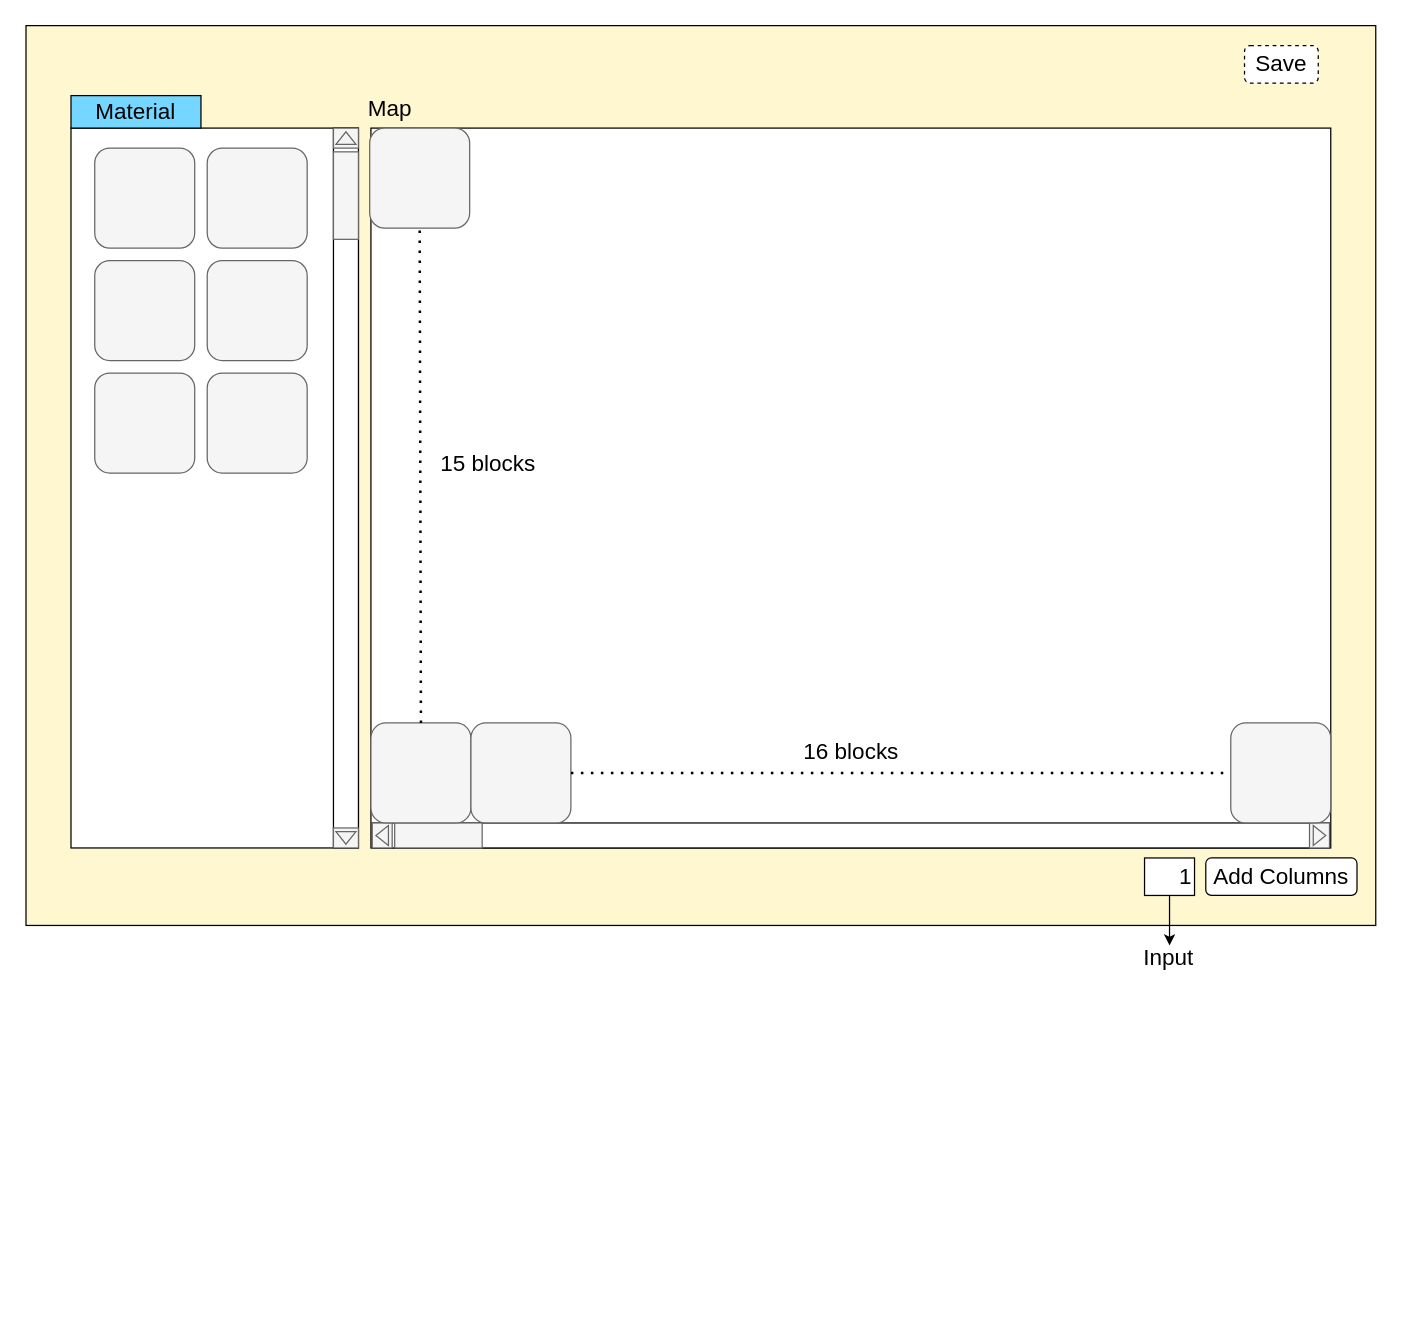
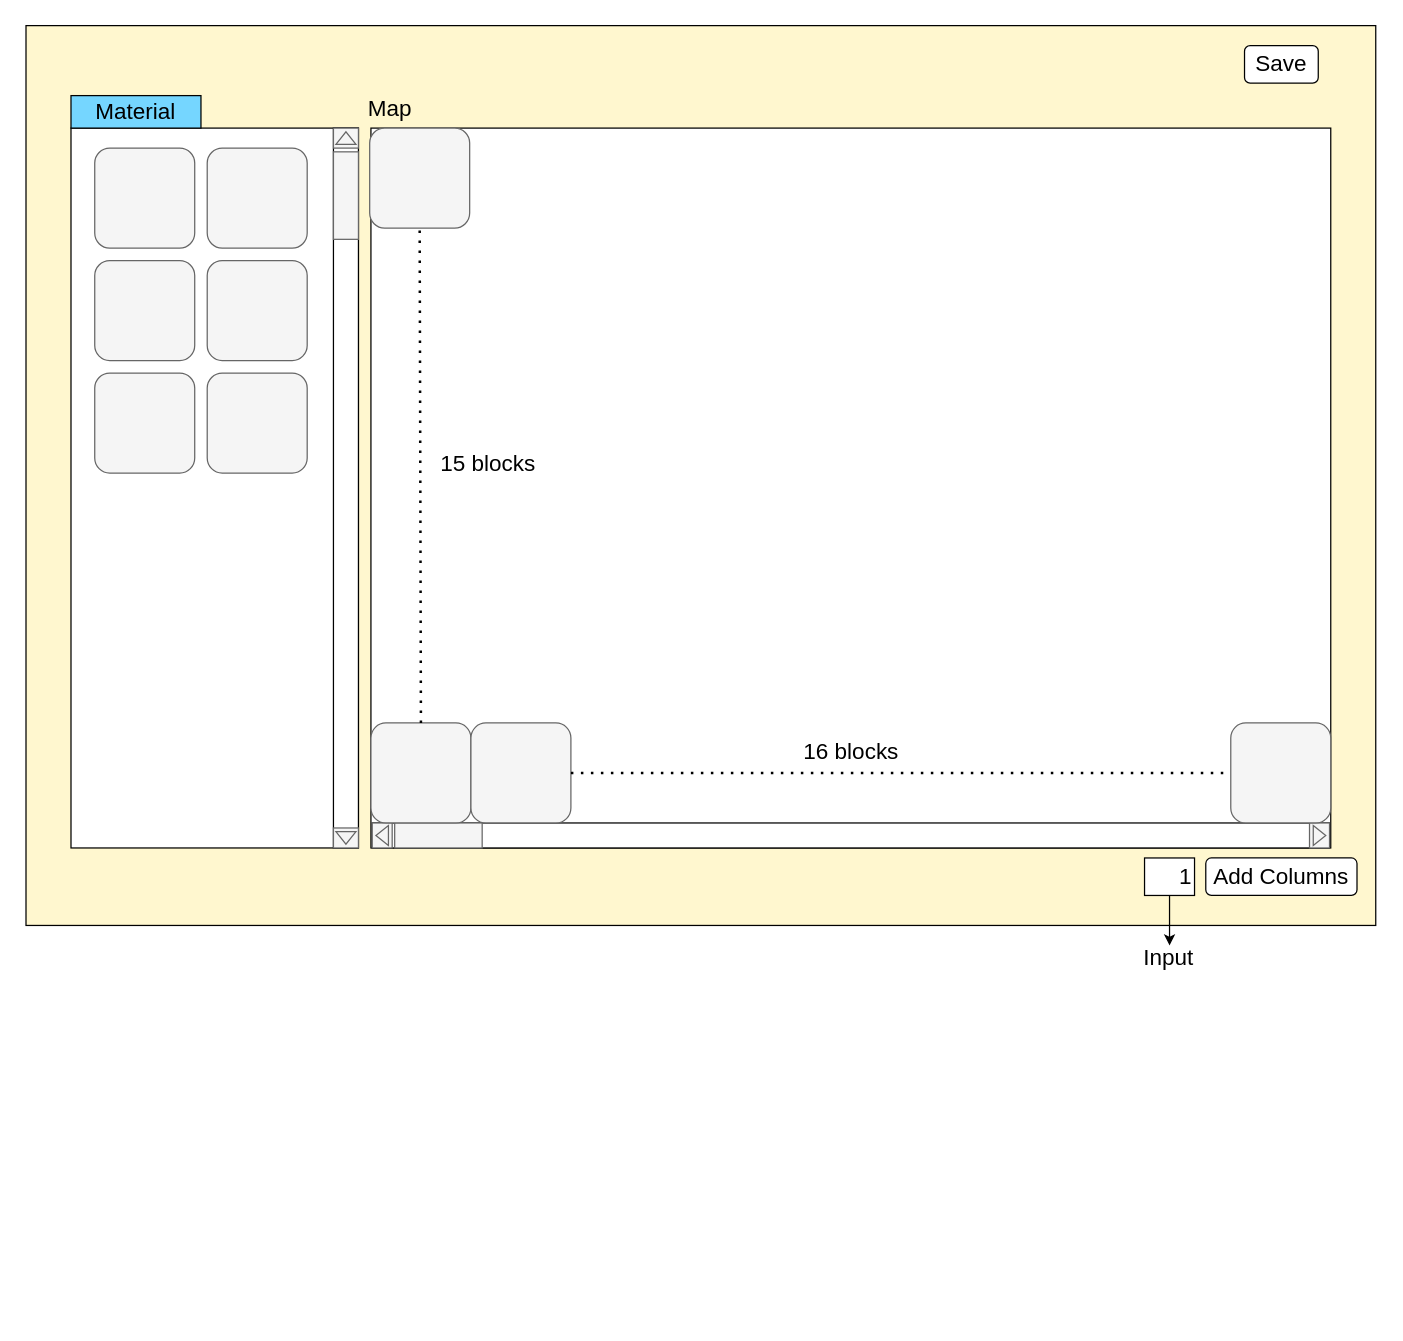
node "Save": style dashed -> solid
